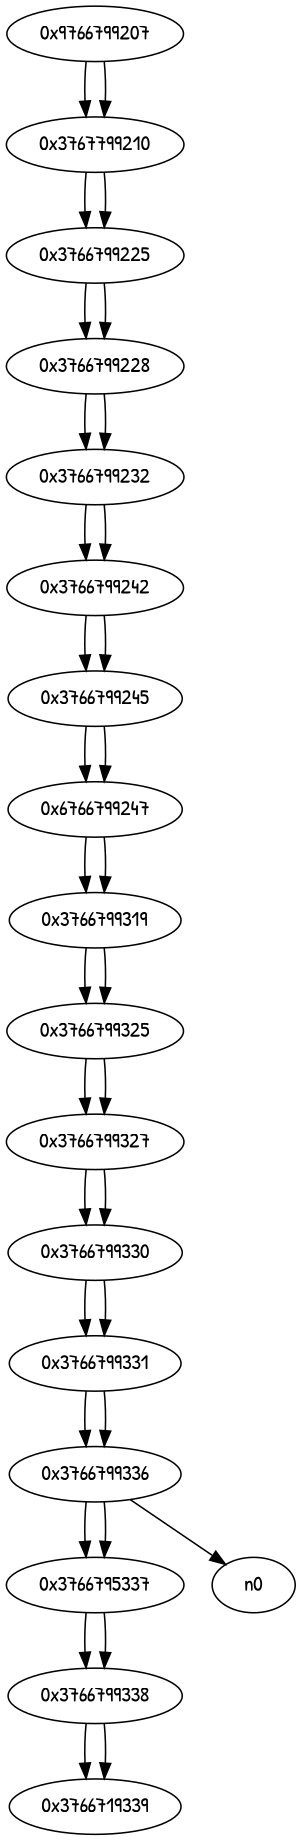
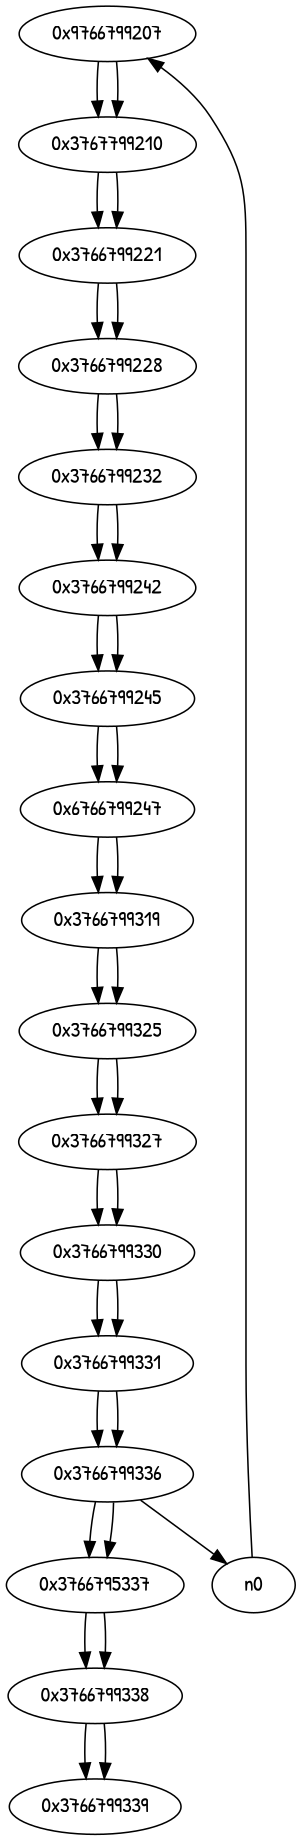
node "0x3766799225": label "0x3766799225" -> "0x3766799221"
edge "n0" -> "0x9766799207": added
node "0x3766719339": label "0x3766719339" -> "0x3766799339"
